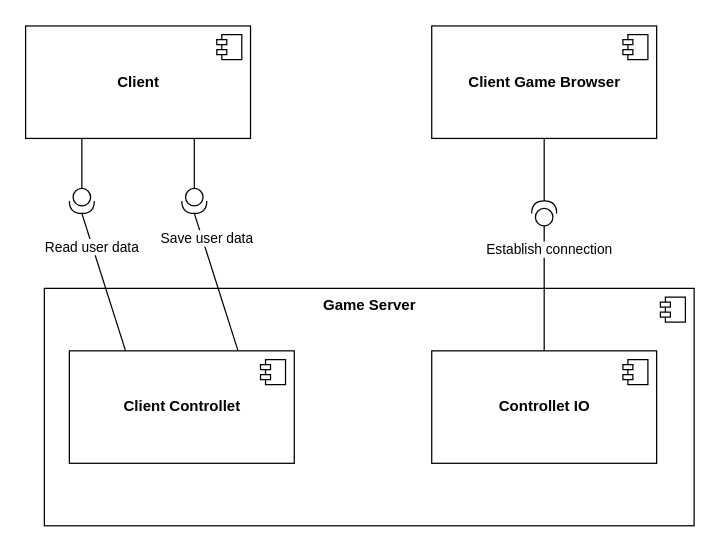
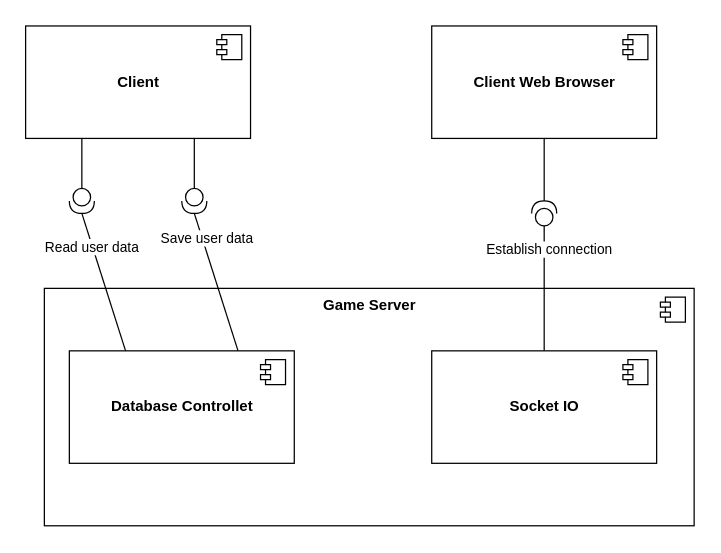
node "Client Game Browser": label "Client Game Browser" -> "Client Web Browser"
node "Client Controllet": label "Client Controllet" -> "Database Controllet"
node "Controllet IO": label "Controllet IO" -> "Socket IO"
